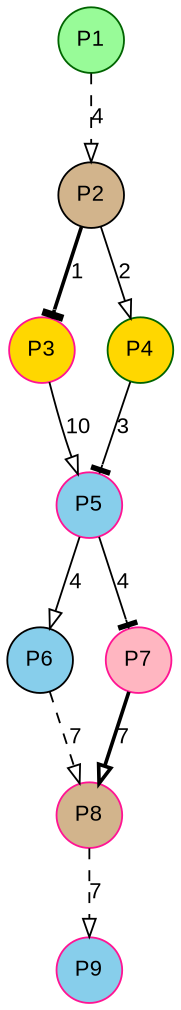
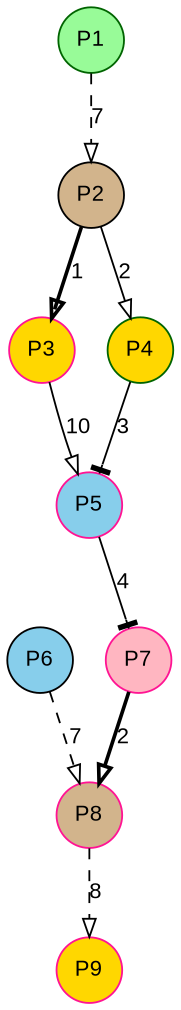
edge "P1" -> "P2": label "4" -> "7"
edge "P2" -> "P3": arrowhead tee -> onormal
edge "P5" -> "P6": removed, label "4"
edge "P7" -> "P8": label "7" -> "2"
edge "P8" -> "P9": label "7" -> "8"
node "P9": fillcolor skyblue -> gold
